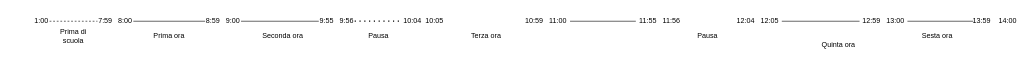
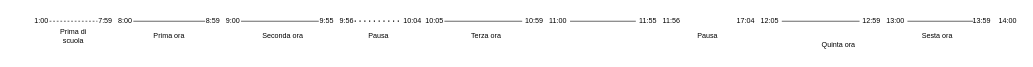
edge "10:04 10:05" -- "10:59 11:00": added
node "12:04 12:05": label "12:04 12:05" -> "17:04 12:05"
